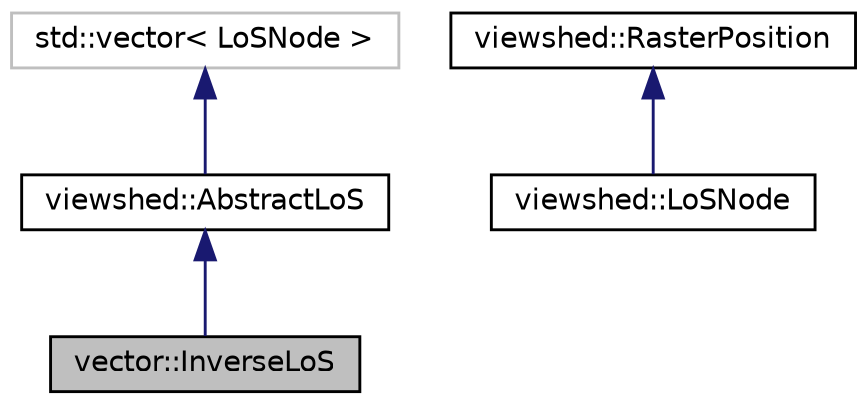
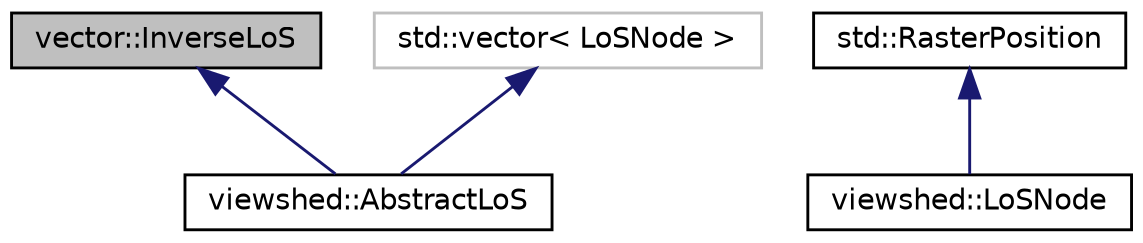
node "viewshed::RasterPosition": label "viewshed::RasterPosition" -> "std::RasterPosition"
edge "vector::InverseLoS" -> "viewshed::AbstractLoS": reversed
